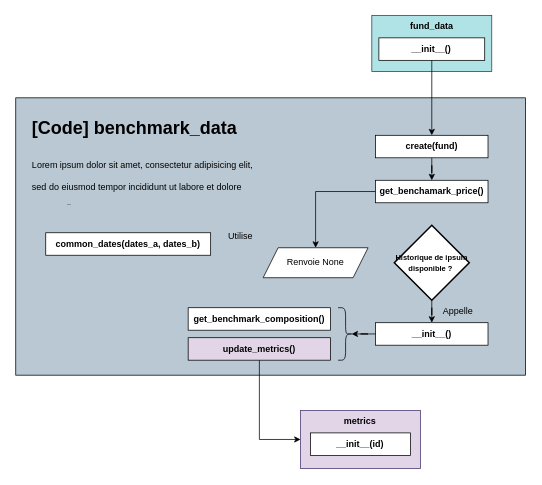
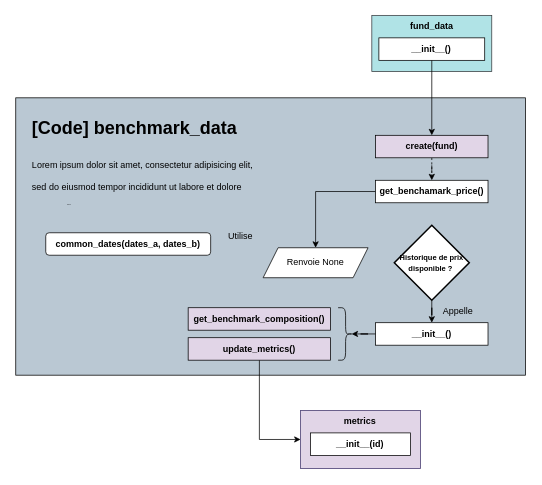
node "create(fund)": fillcolor #ffffff -> #e1d5e7
edge "create(fund)" -> "get_benchamark_price()": style solid -> dashed
node "common_dates(dates_a, dates_b)": shape rectangle -> rounded rectangle
node "Historique de ipsum disponible ?": label "Historique de ipsum disponible ?" -> "Historique de prix disponible ?"
node "get_benchmark_composition()": fillcolor #ffffff -> #e1d5e7
